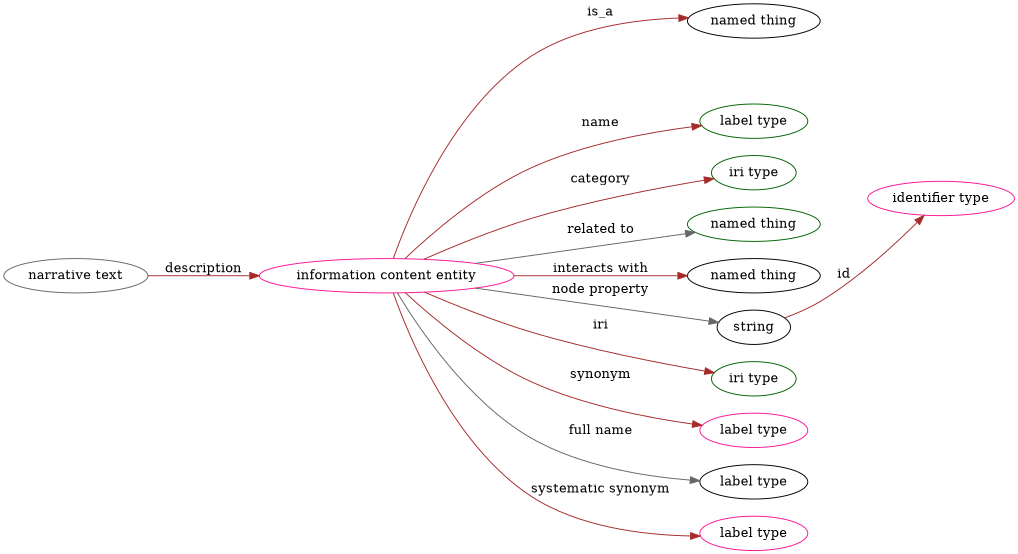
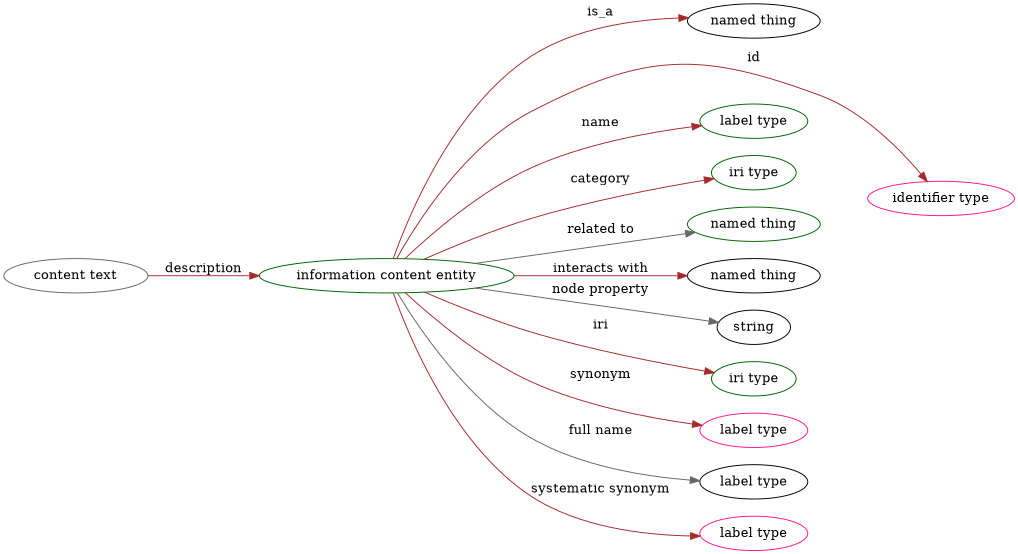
node "narrative text": label "narrative text" -> "content text"
node "information content entity": color deeppink -> darkgreen
edge "string" -> "identifier type": now "information content entity" -> "identifier type"
